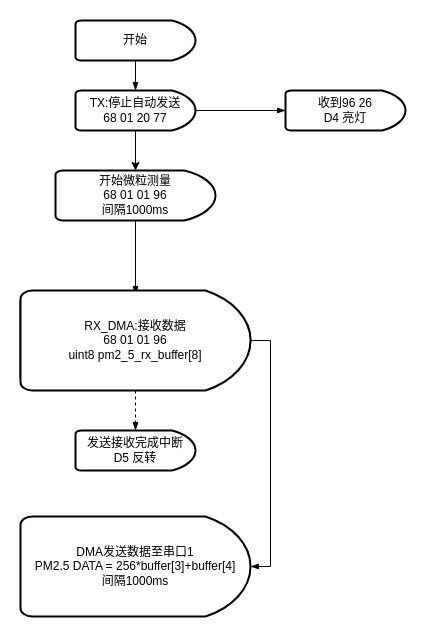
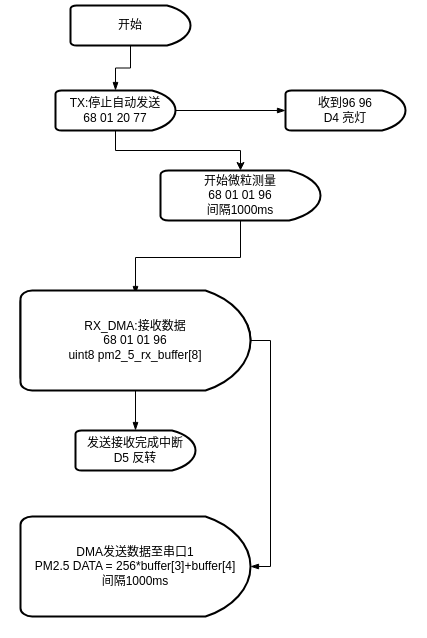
node "开始": moved (136, 41) -> (131, 26)
node "TX:停止自动发送 68 01 20 77": moved (136, 111) -> (116, 111)
node "收到96 26 D4 亮灯": label "收到96 26 D4 亮灯" -> "收到96 96 D4 亮灯"
node "开始微粒测量 68 01 01 96 间隔1000ms": moved (136, 196) -> (241, 196)
edge "RX_DMA:接收数据 68 01 01 96 uint8 pm2_5_rx_buffer[8]" -> "发送接收完成中断 D5 反转": style dashed -> solid
